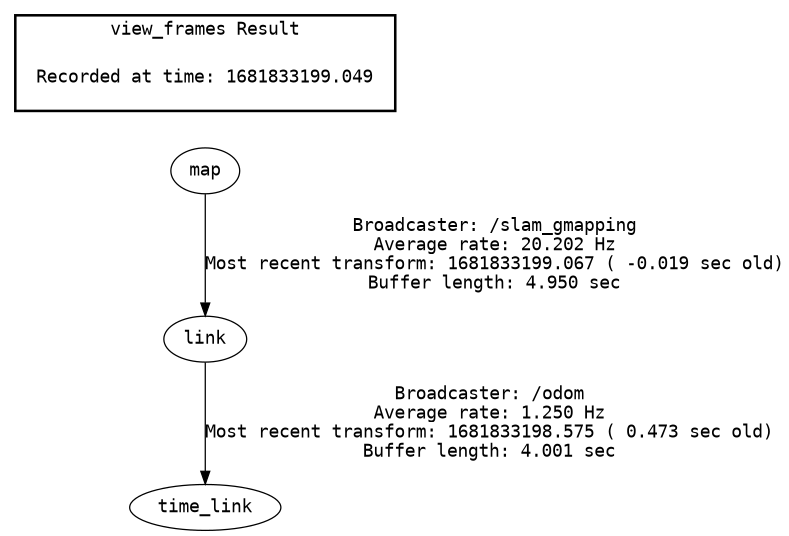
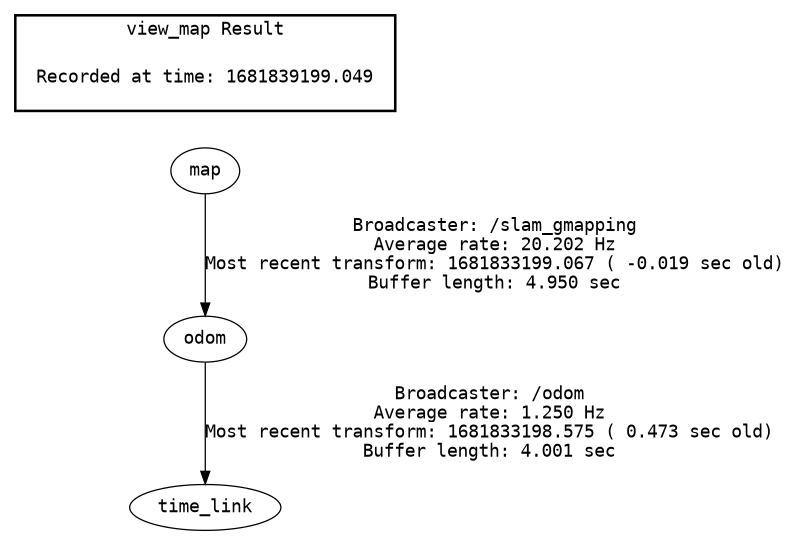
cluster "view_frames Result": label "view_frames Result" -> "view_map Result"
node "Recorded at time: 1681833199.049": label "Recorded at time: 1681833199.049" -> "Recorded at time: 1681839199.049"
node "link": label "link" -> "odom"
